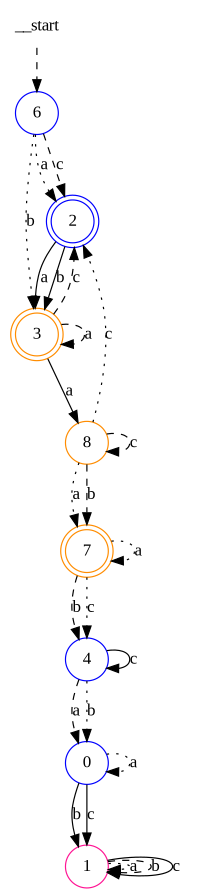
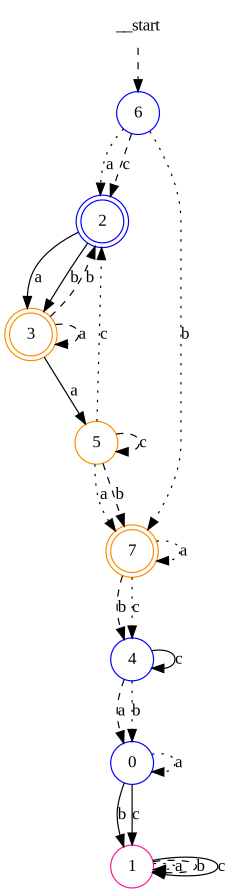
edge "6" -> "3": now "6" -> "7"
edge "3" -> "2": label "c" -> "b"
node "8": label "8" -> "5"
